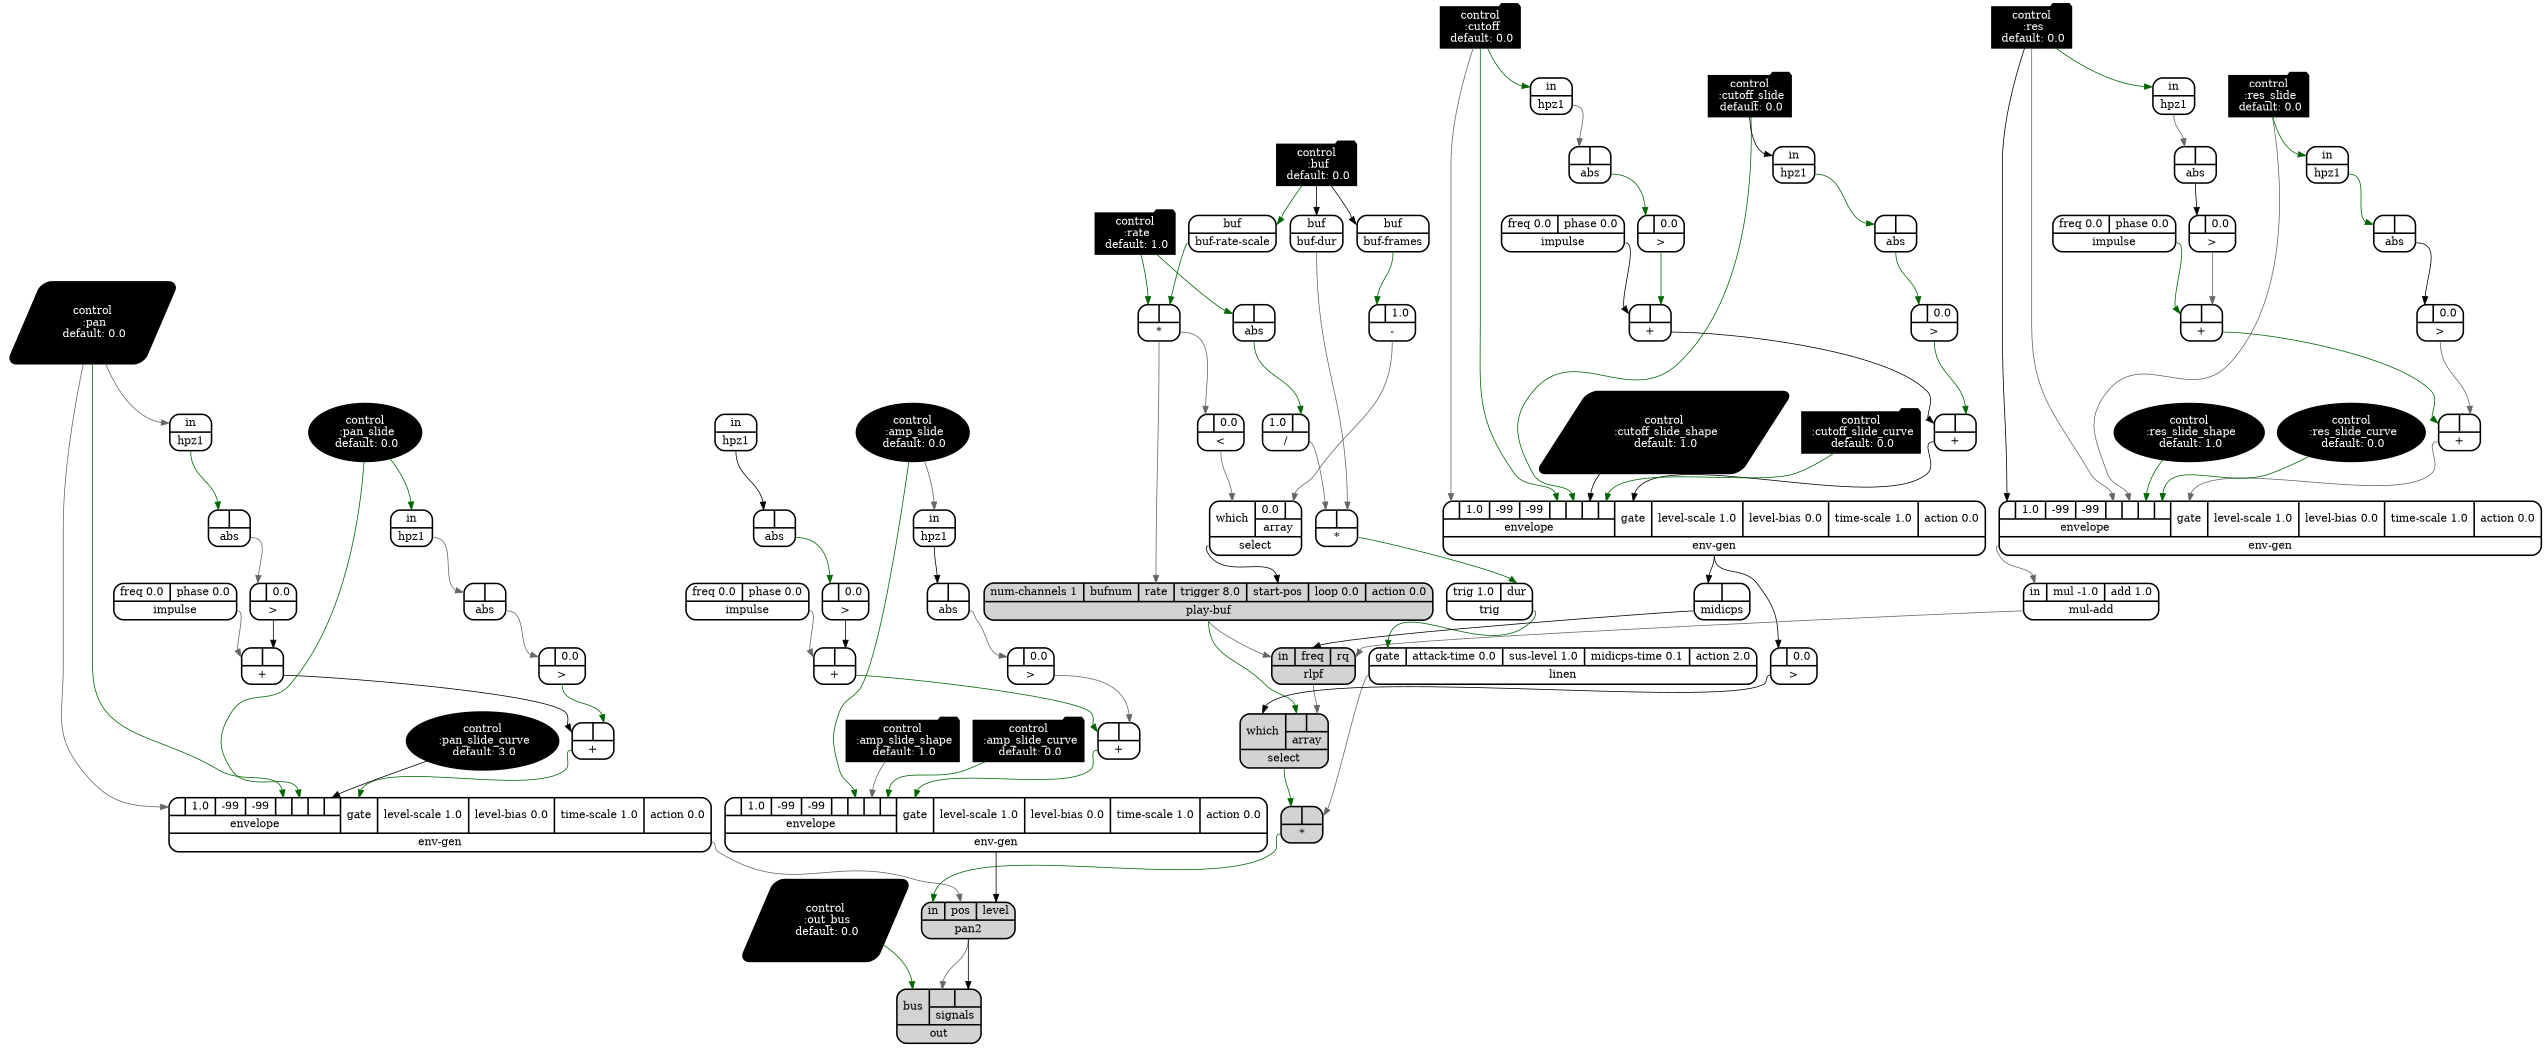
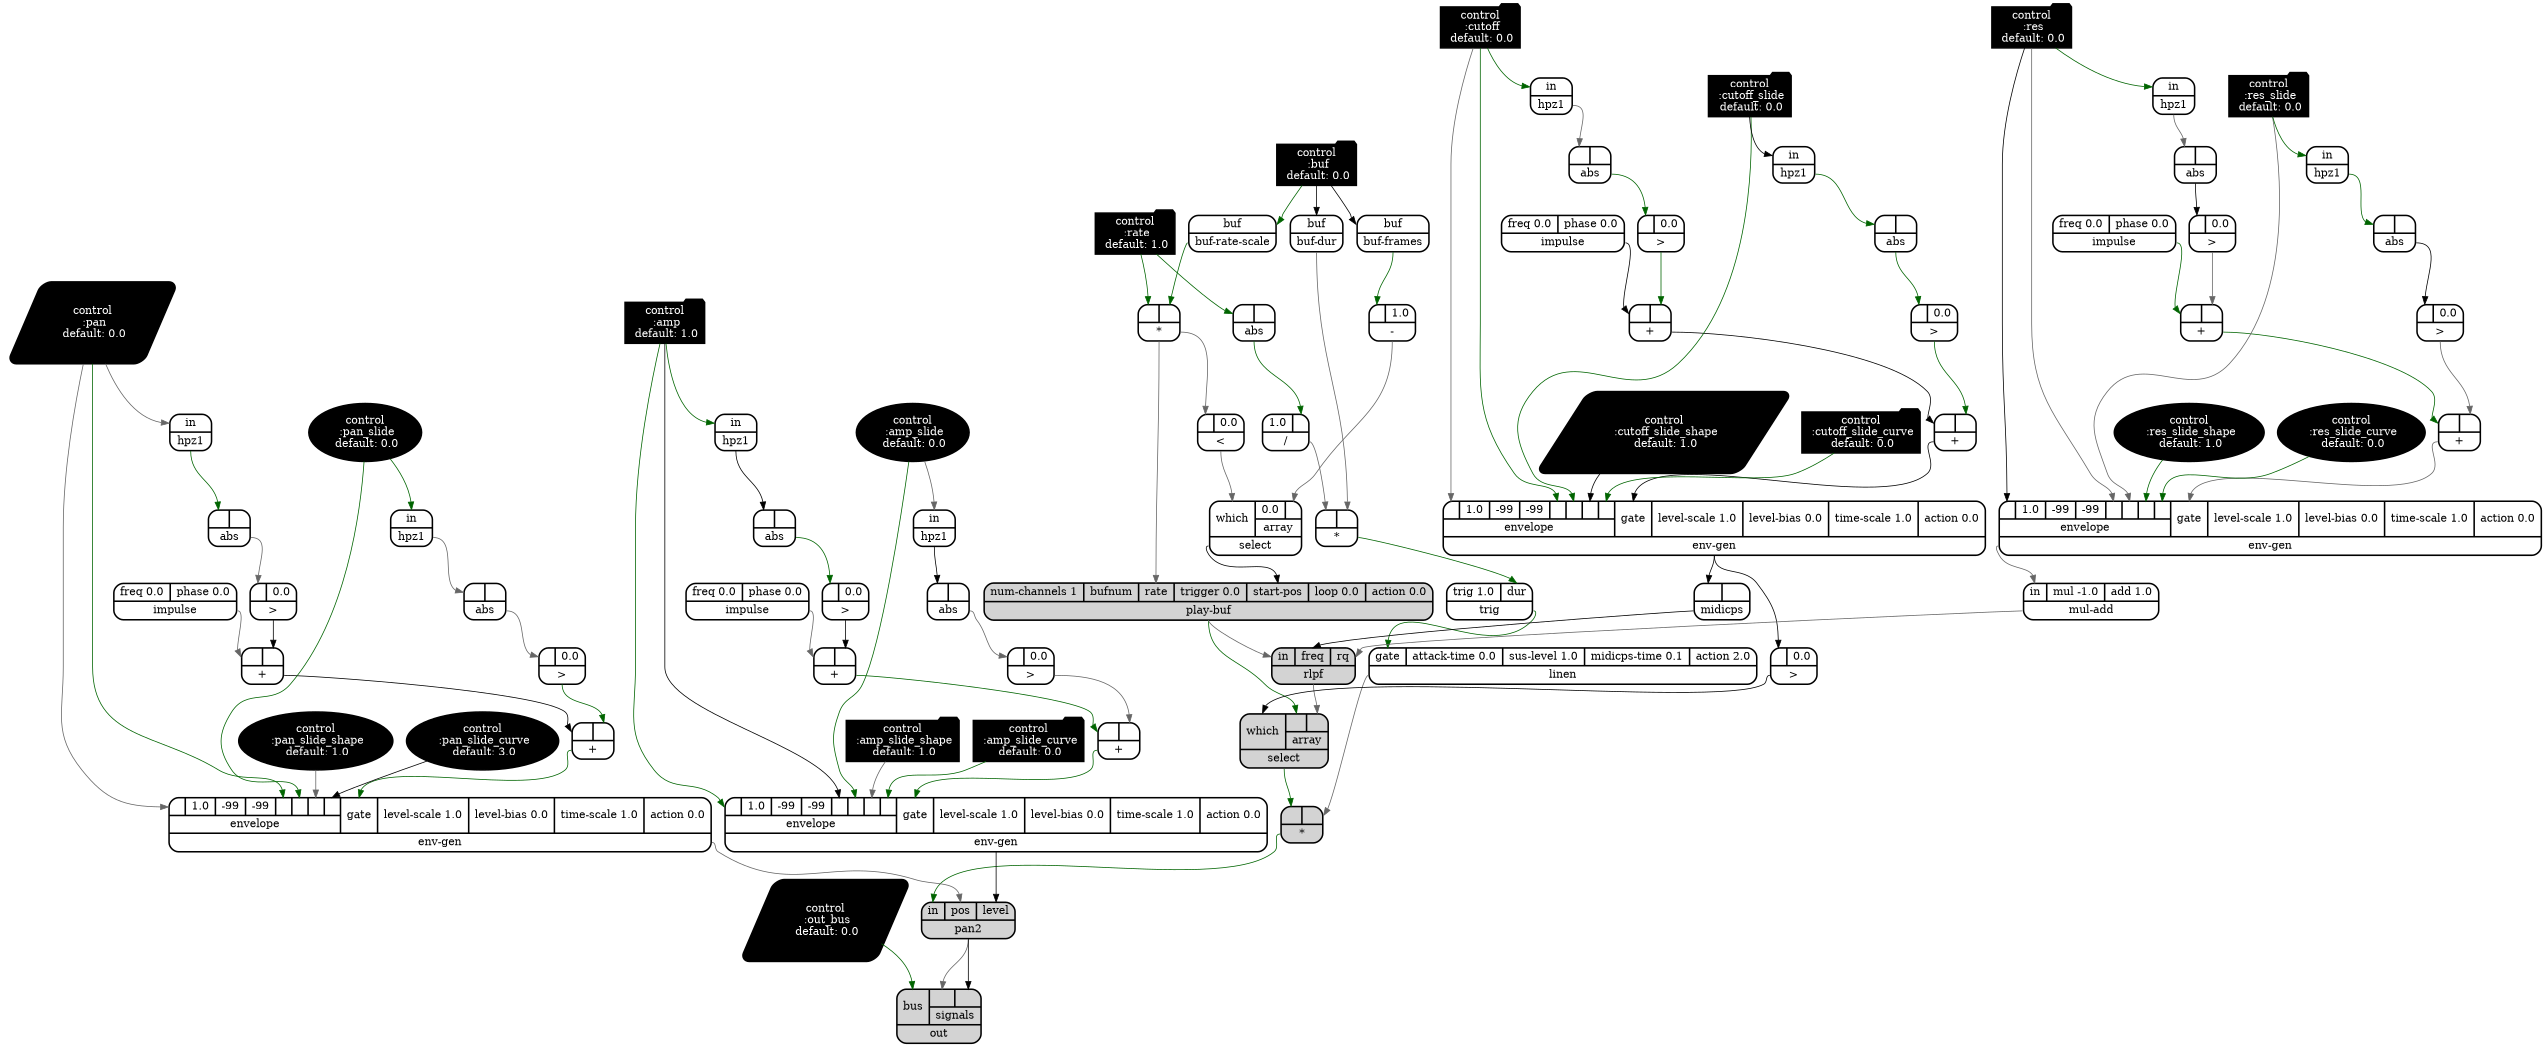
node "control :amp default: 1.0": added
node "num-channels 1": text "trigger 8.0" -> "trigger 0.0"
node "control :pan_slide_shape default: 1.0": added
